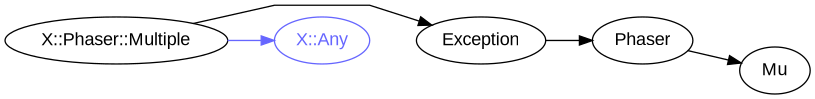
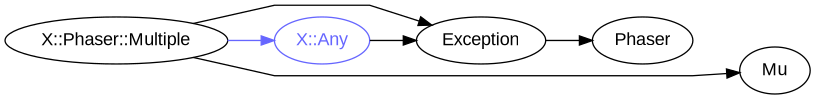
edge "X::Any" -> "Exception": added
edge "Phaser" -> "Mu": now "X::Phaser::Multiple" -> "Mu"
